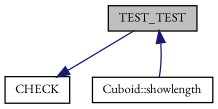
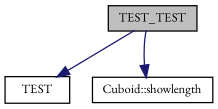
edge "Cuboid::showlength" -> "TEST_TEST": reversed
node "CHECK": label "CHECK" -> "TEST"
